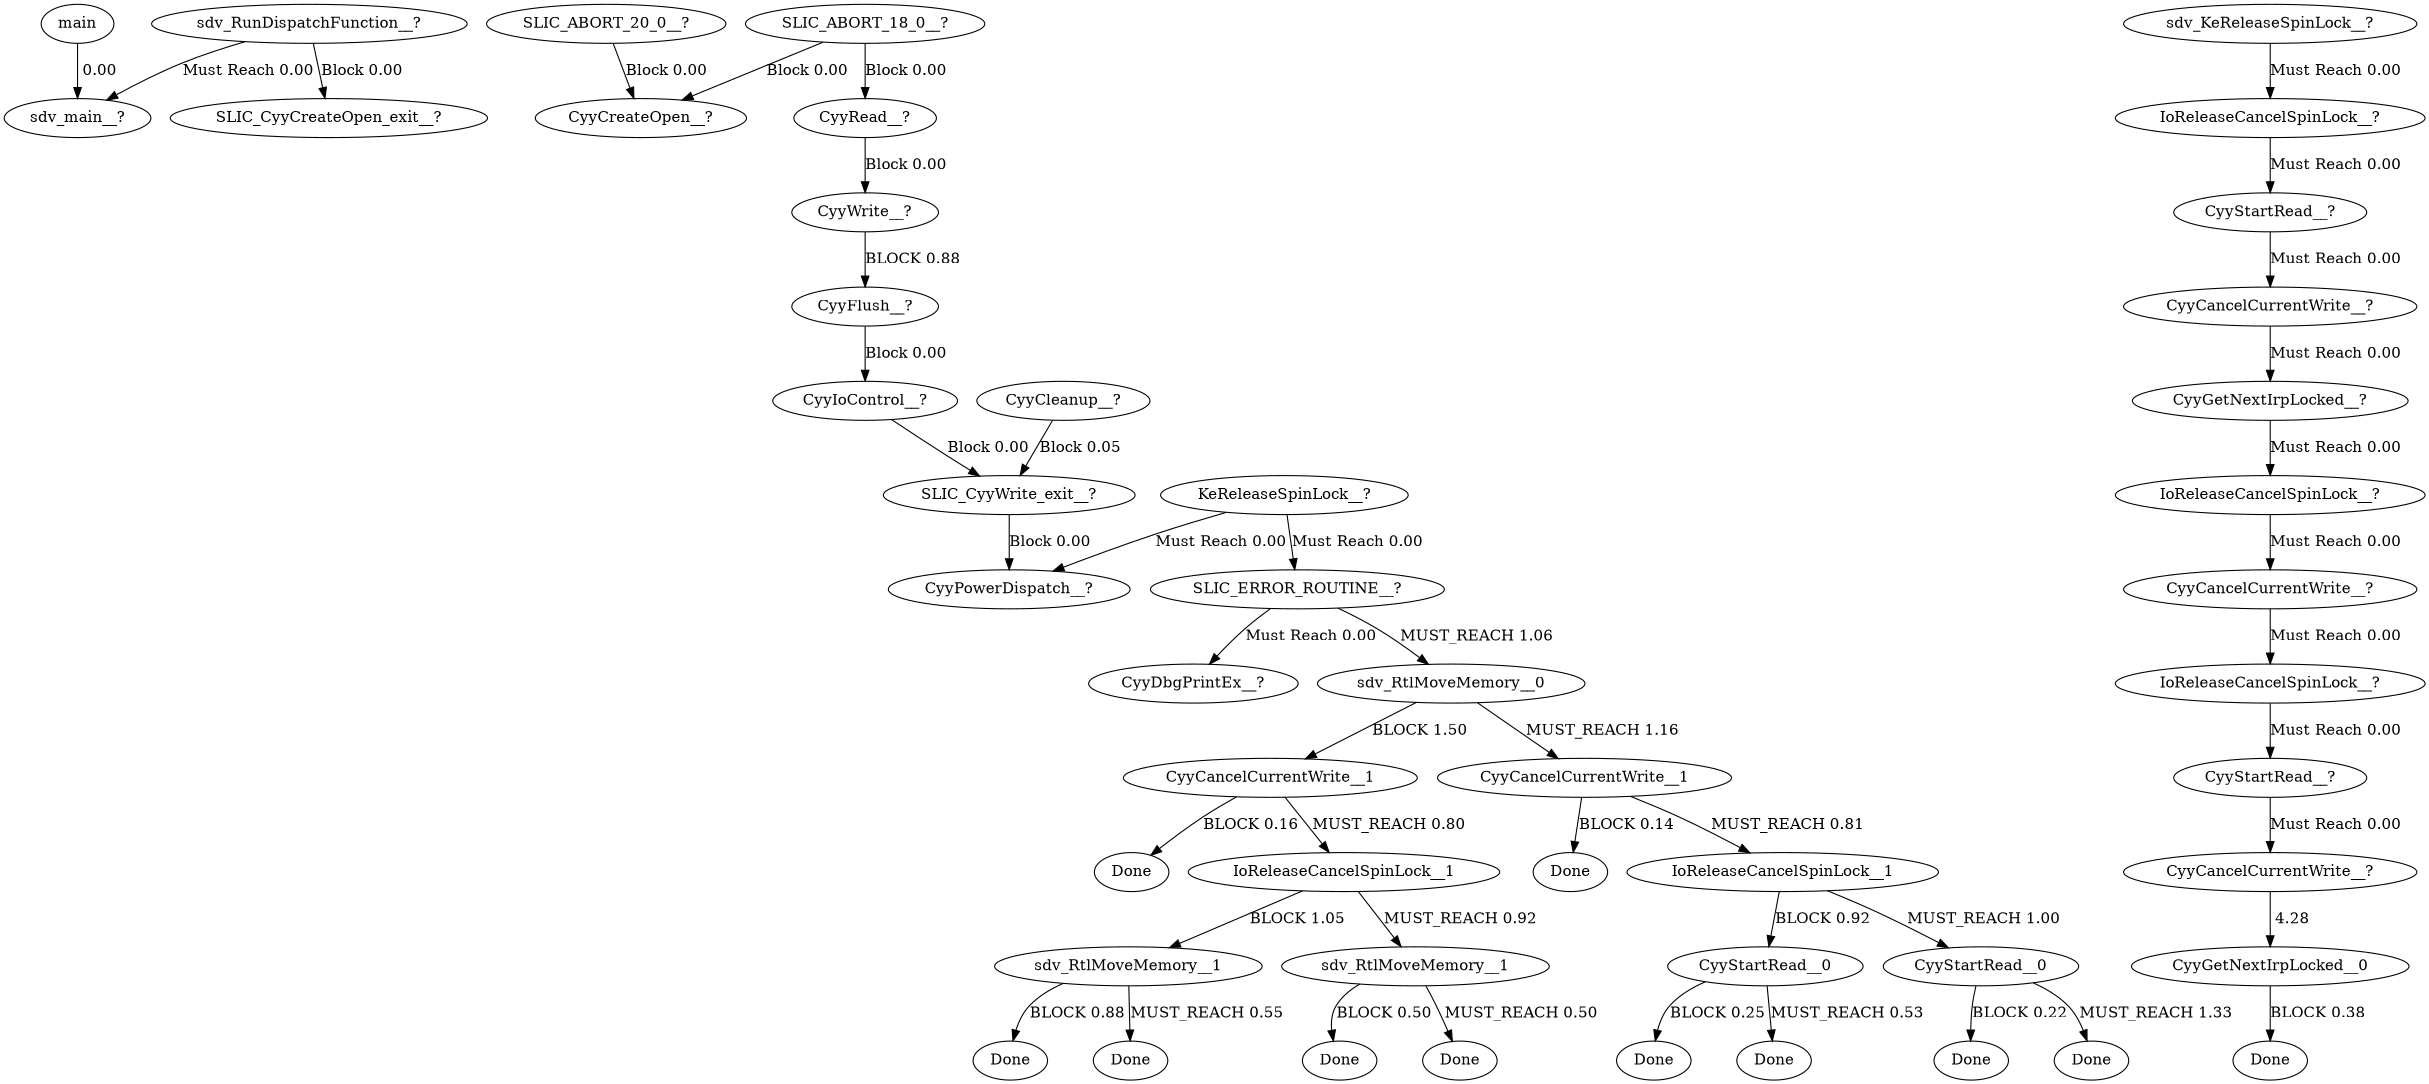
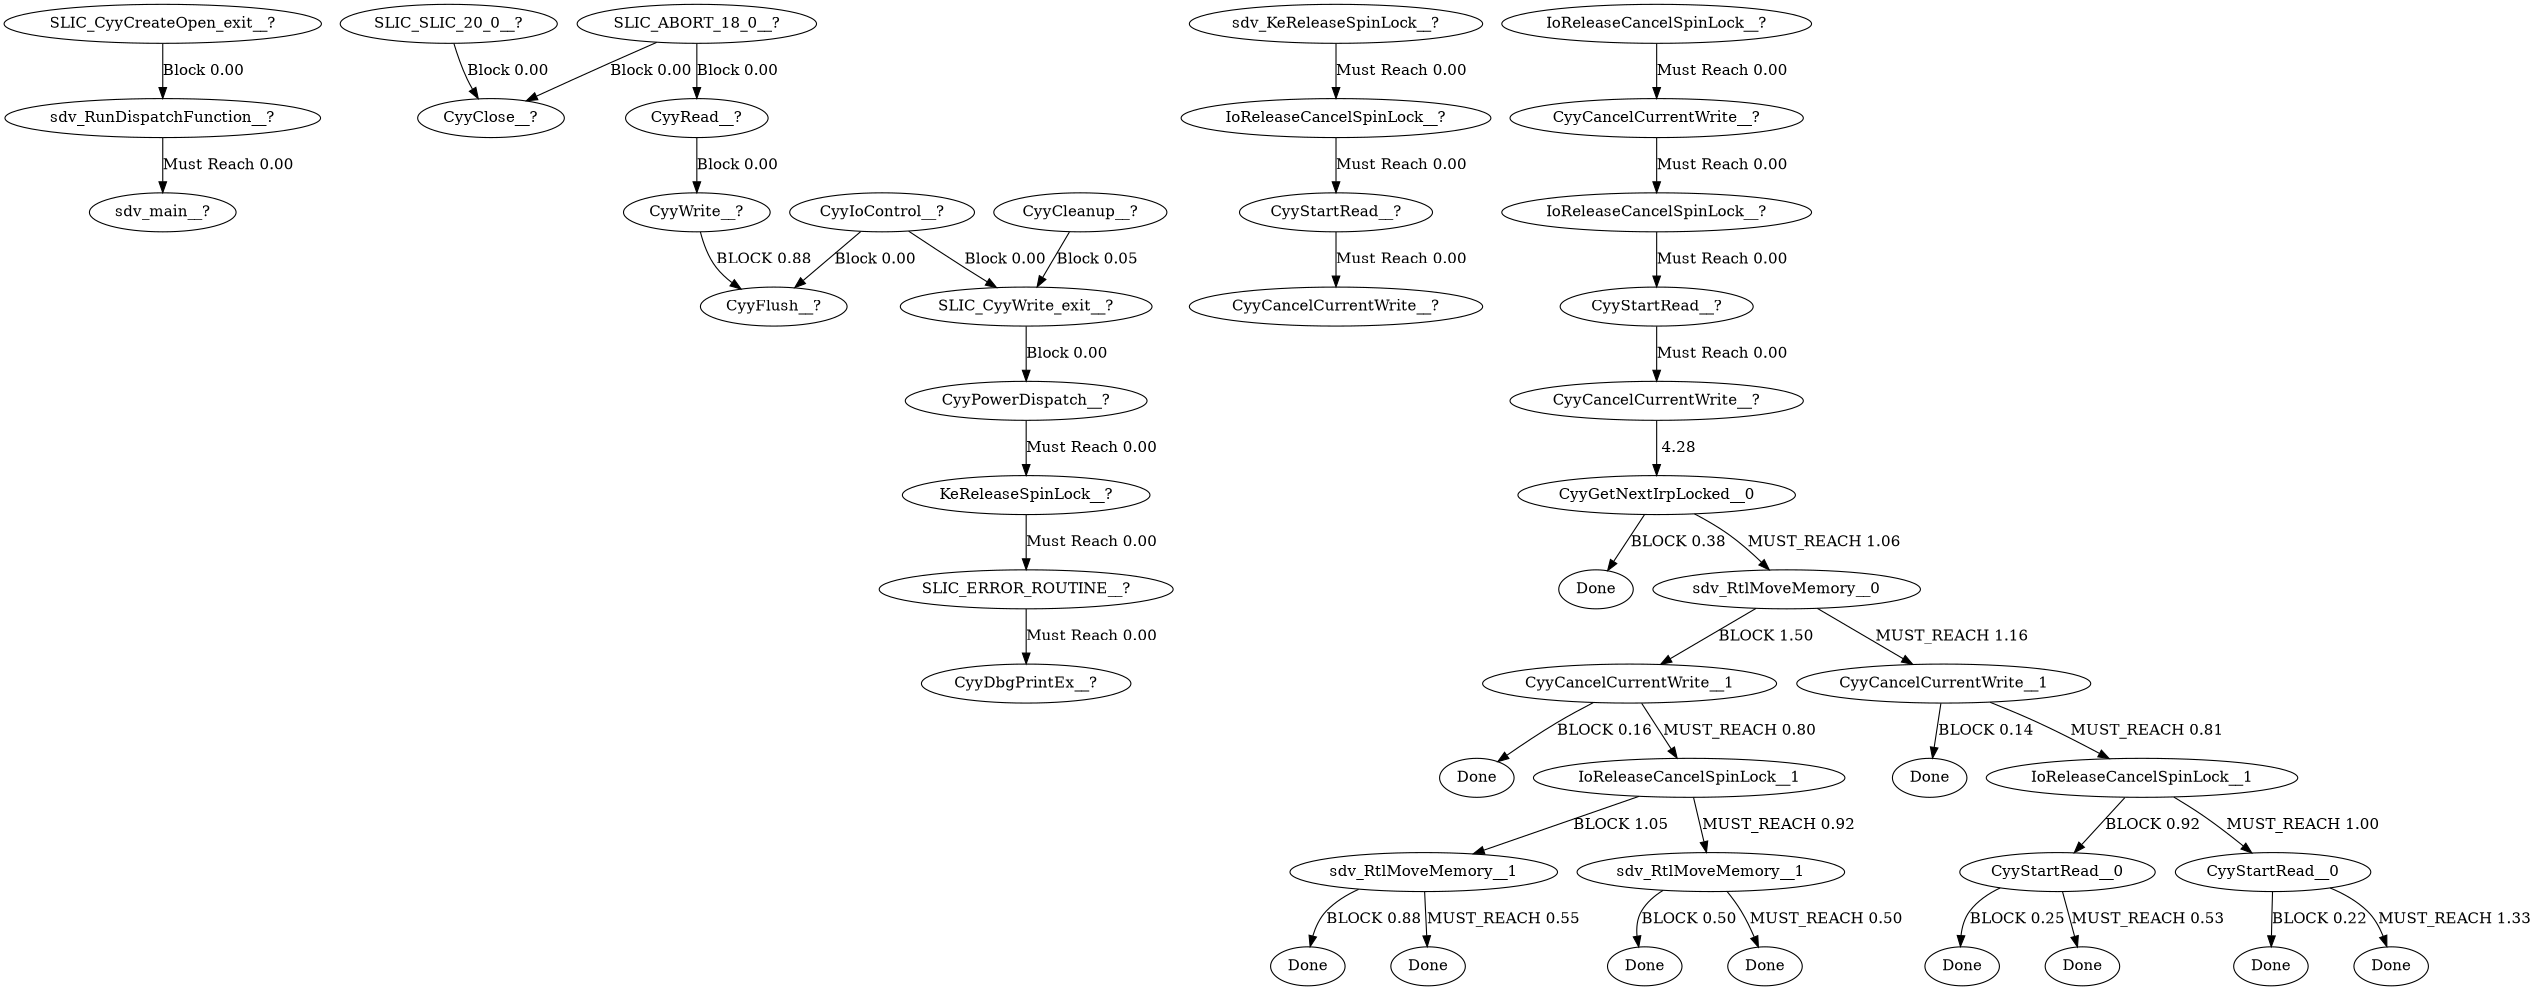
node "main": removed
node "SLIC_ABORT_20_0__?": label "SLIC_ABORT_20_0__?" -> "SLIC_SLIC_20_0__?"
edge "sdv_RunDispatchFunction__?" -> "SLIC_CyyCreateOpen_exit__?": reversed
node "CyyCreateOpen__?": label "CyyCreateOpen__?" -> "CyyClose__?"
edge "CyyFlush__?" -> "CyyIoControl__?": reversed
node "CyyGetNextIrpLocked__?": removed
edge "KeReleaseSpinLock__?" -> "CyyPowerDispatch__?": reversed
edge "SLIC_ERROR_ROUTINE__?" -> "sdv_RtlMoveMemory__0": now "CyyGetNextIrpLocked__0" -> "sdv_RtlMoveMemory__0"
